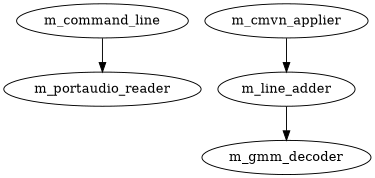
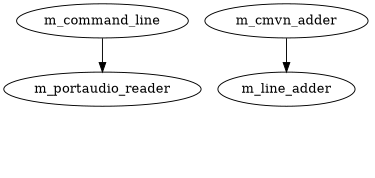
node "m_cmvn_applier": label "m_cmvn_applier" -> "m_cmvn_adder"
node "m_gmm_decoder": removed
